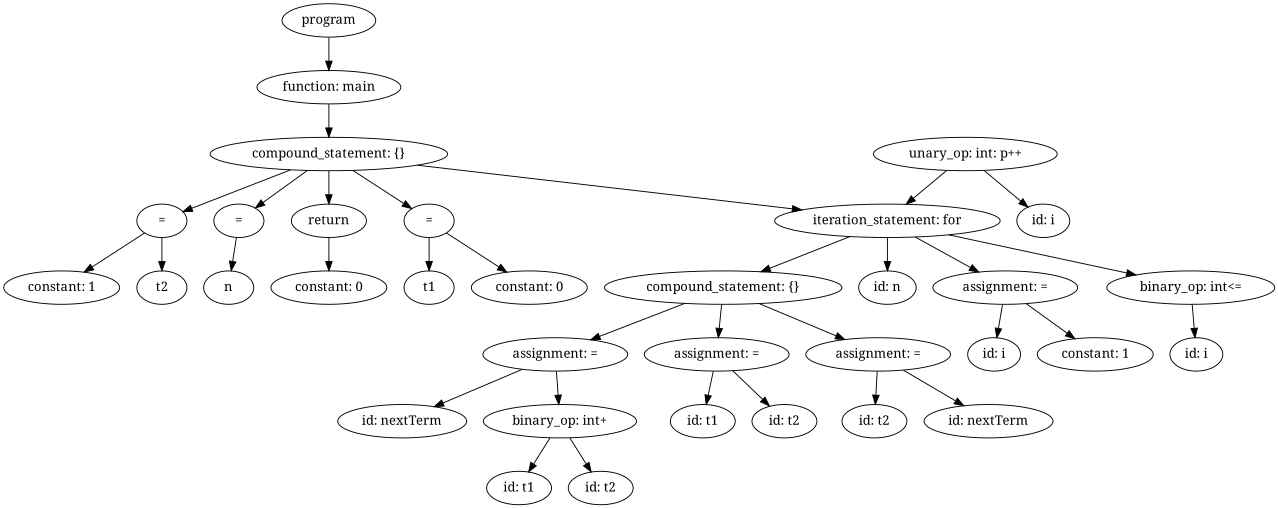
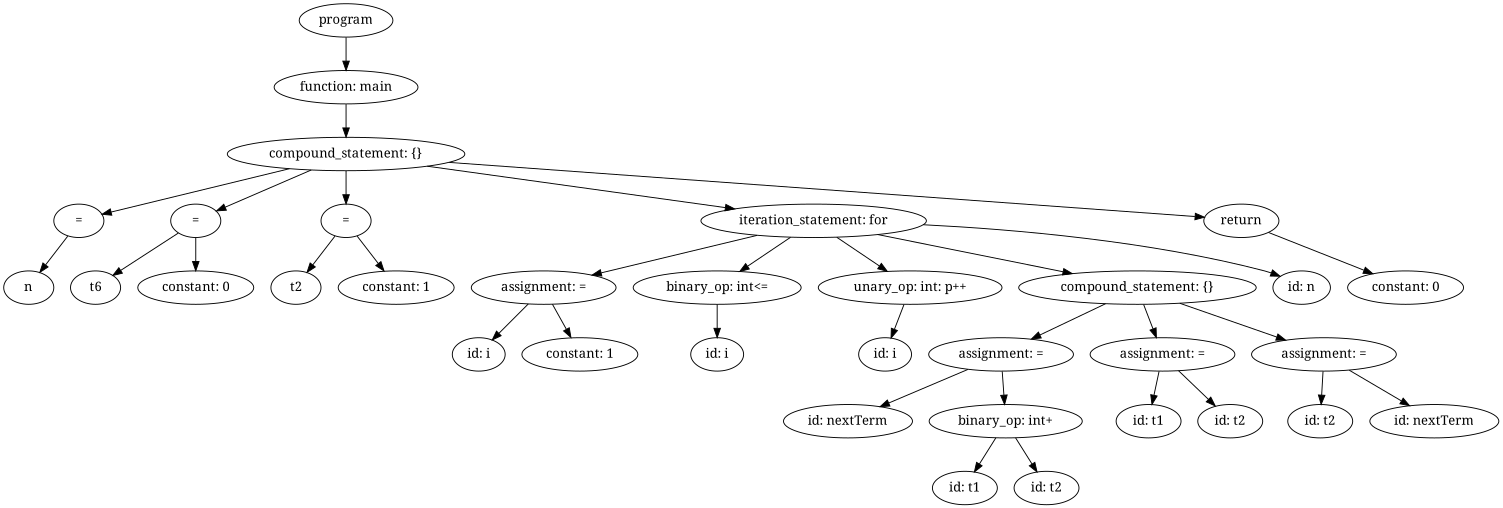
edge "unary_op: int: p++" -> "iteration_statement: for": reversed
node "t1": label "t1" -> "t6"
